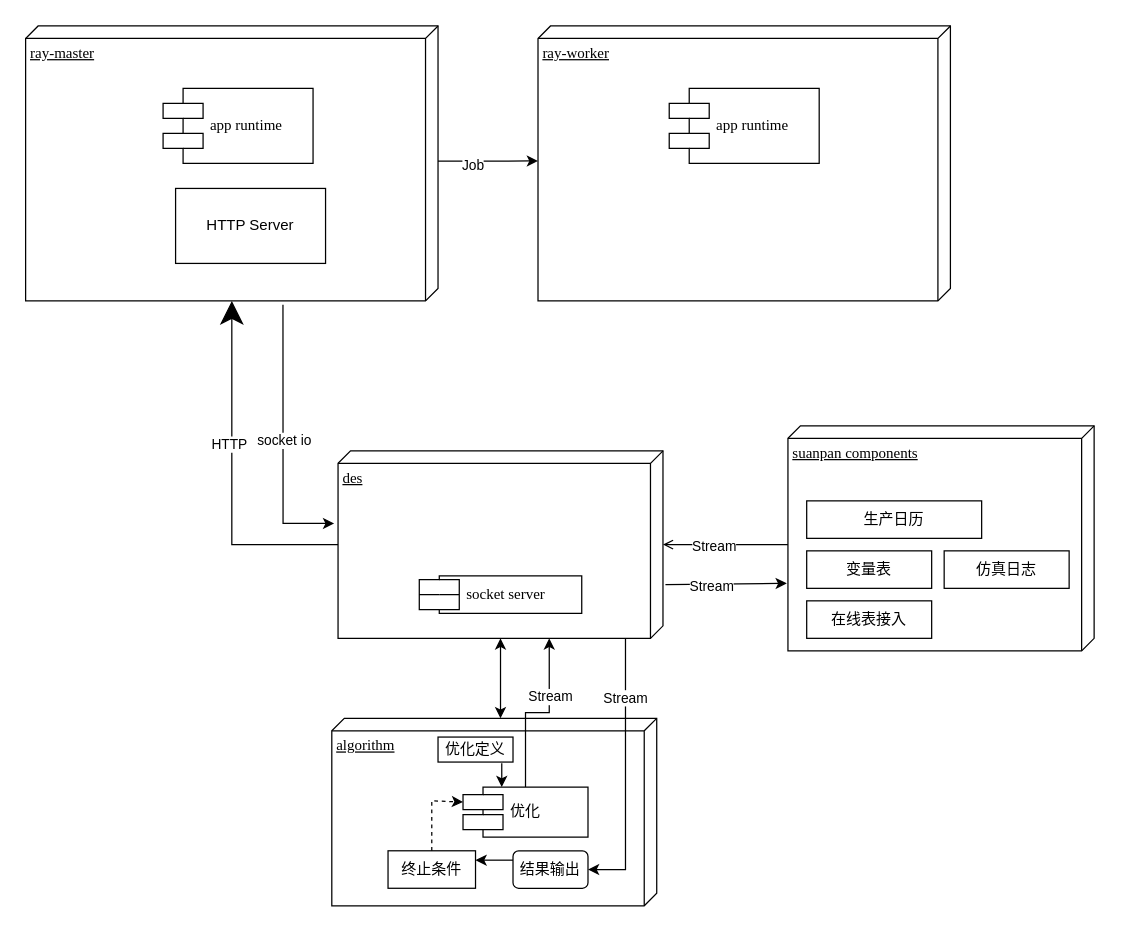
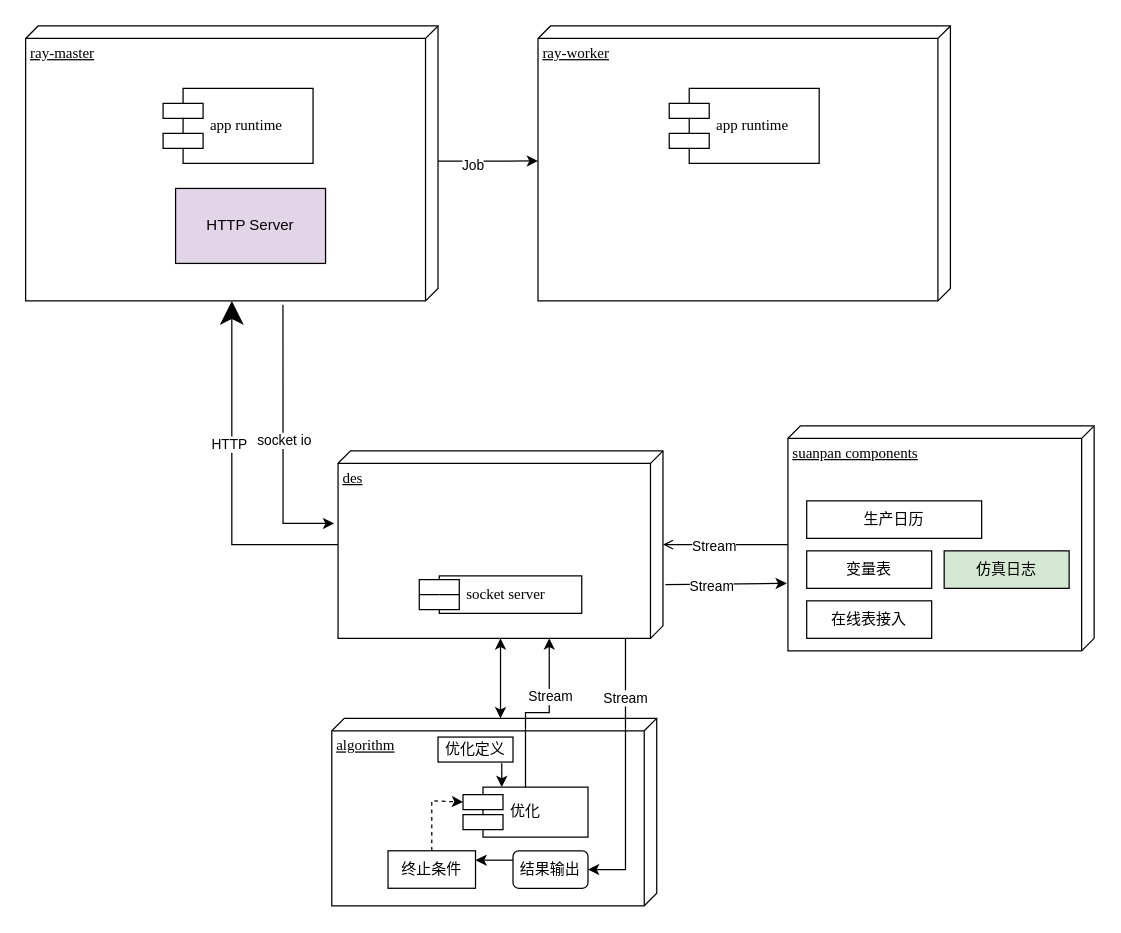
node "HTTP Server": fillcolor #ffffff -> #e1d5e7
node "仿真日志": fillcolor #ffffff -> #d5e8d4
